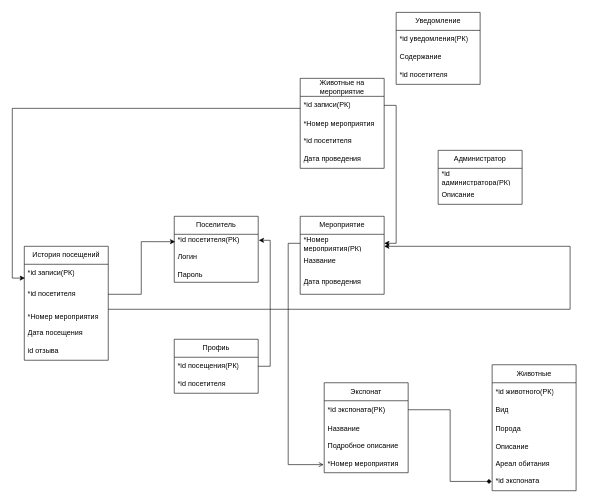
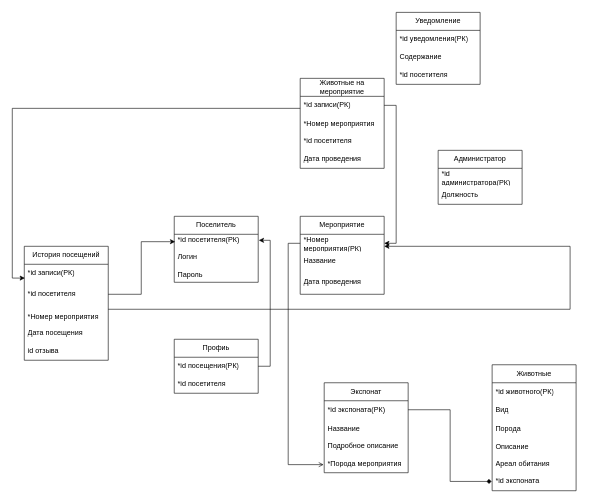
node "Описание": label "Описание" -> "Должность"
node "Название Подробное описание *Номер мероприятия": label "Название Подробное описание *Номер мероприятия" -> "Название Подробное описание *Порода мероприятия"
